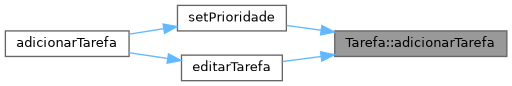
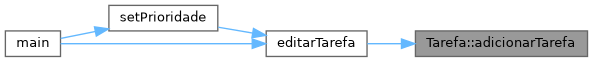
edge "setPrioridade" -> "Tarefa::adicionarTarefa": now "setPrioridade" -> "editarTarefa"
node "adicionarTarefa": label "adicionarTarefa" -> "main"
